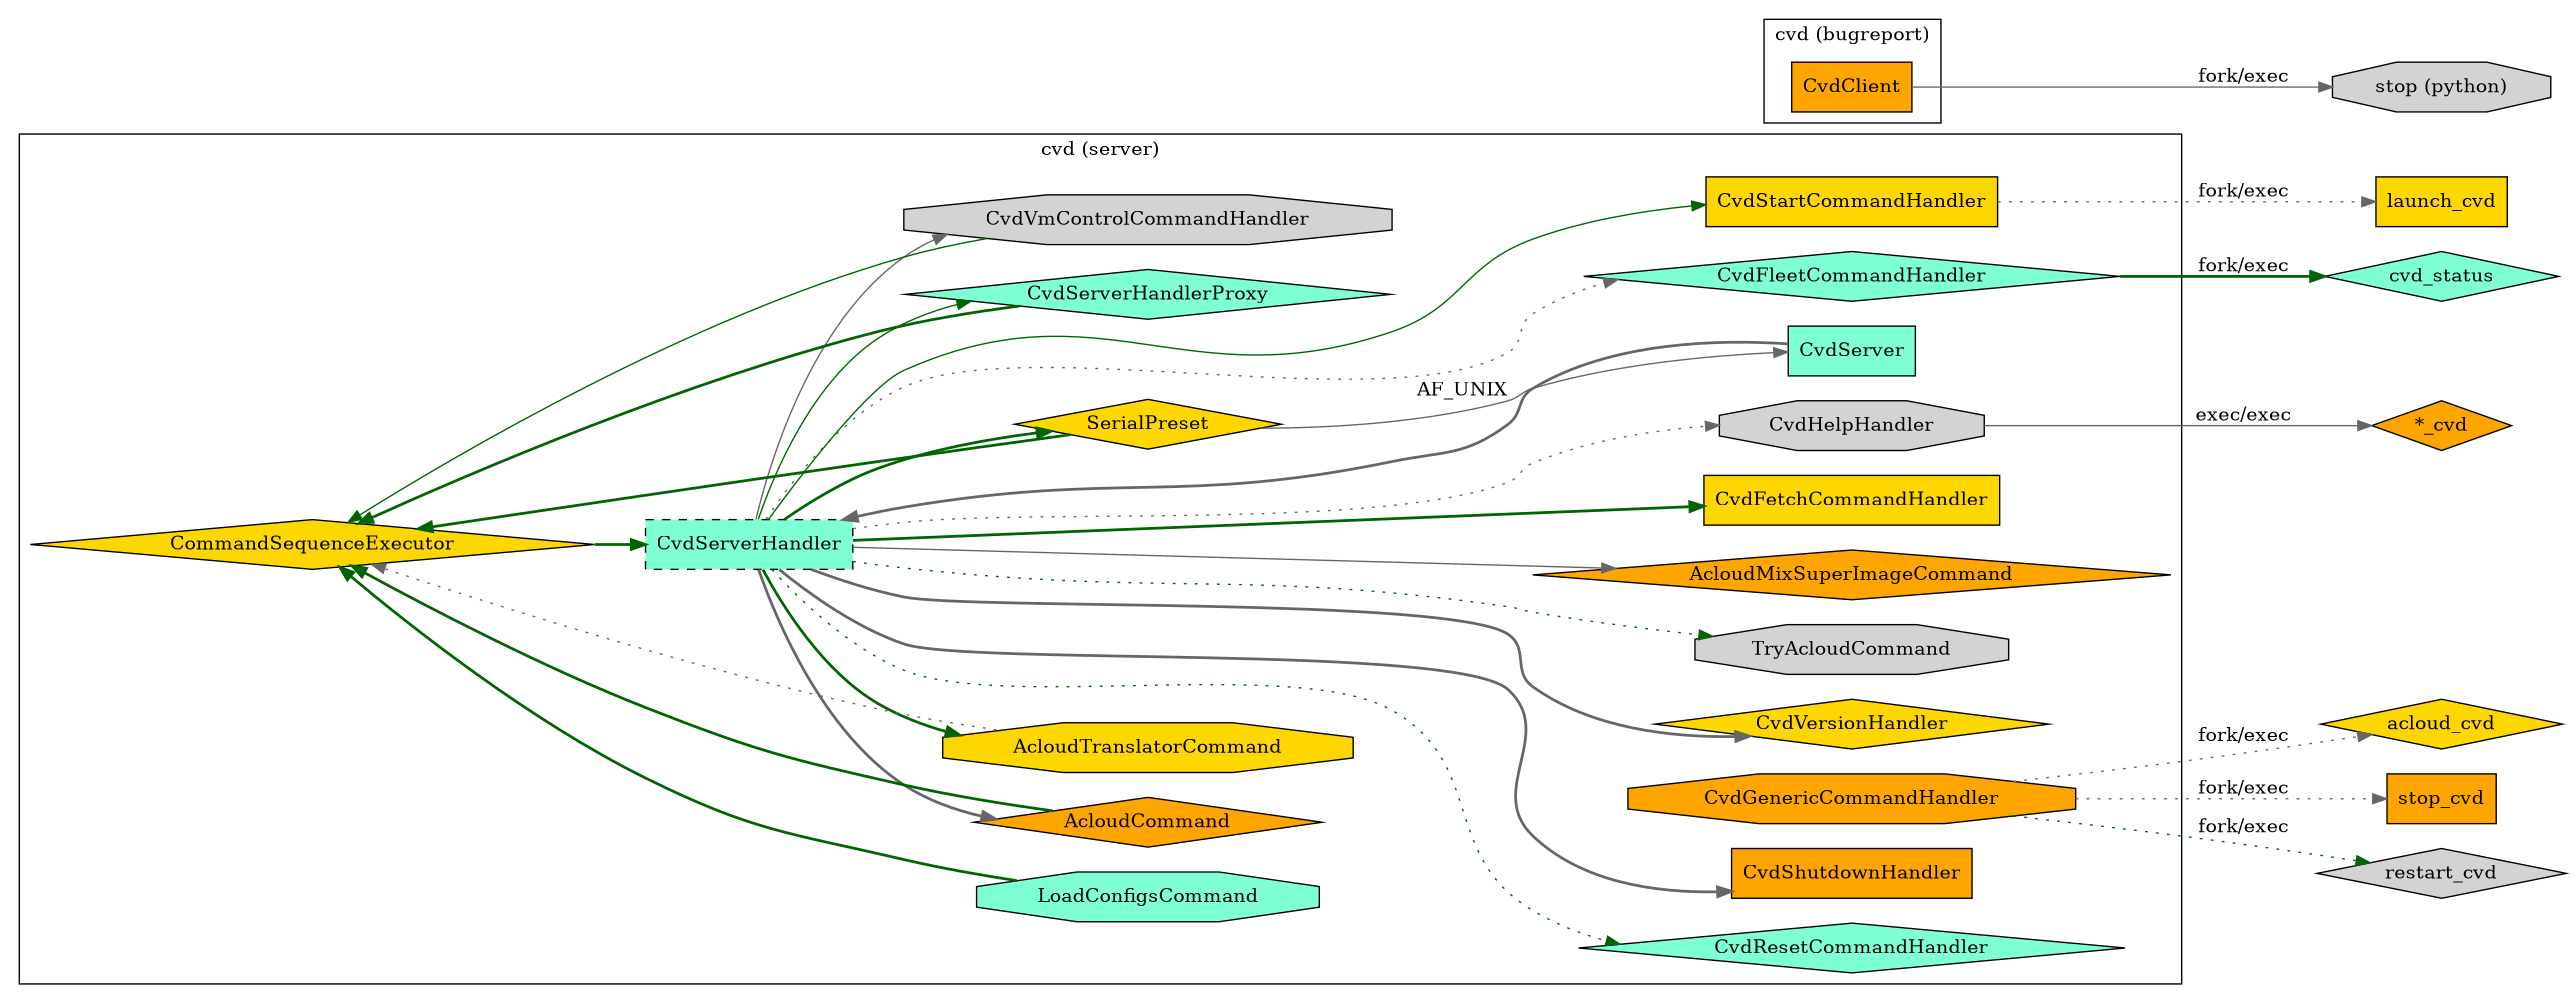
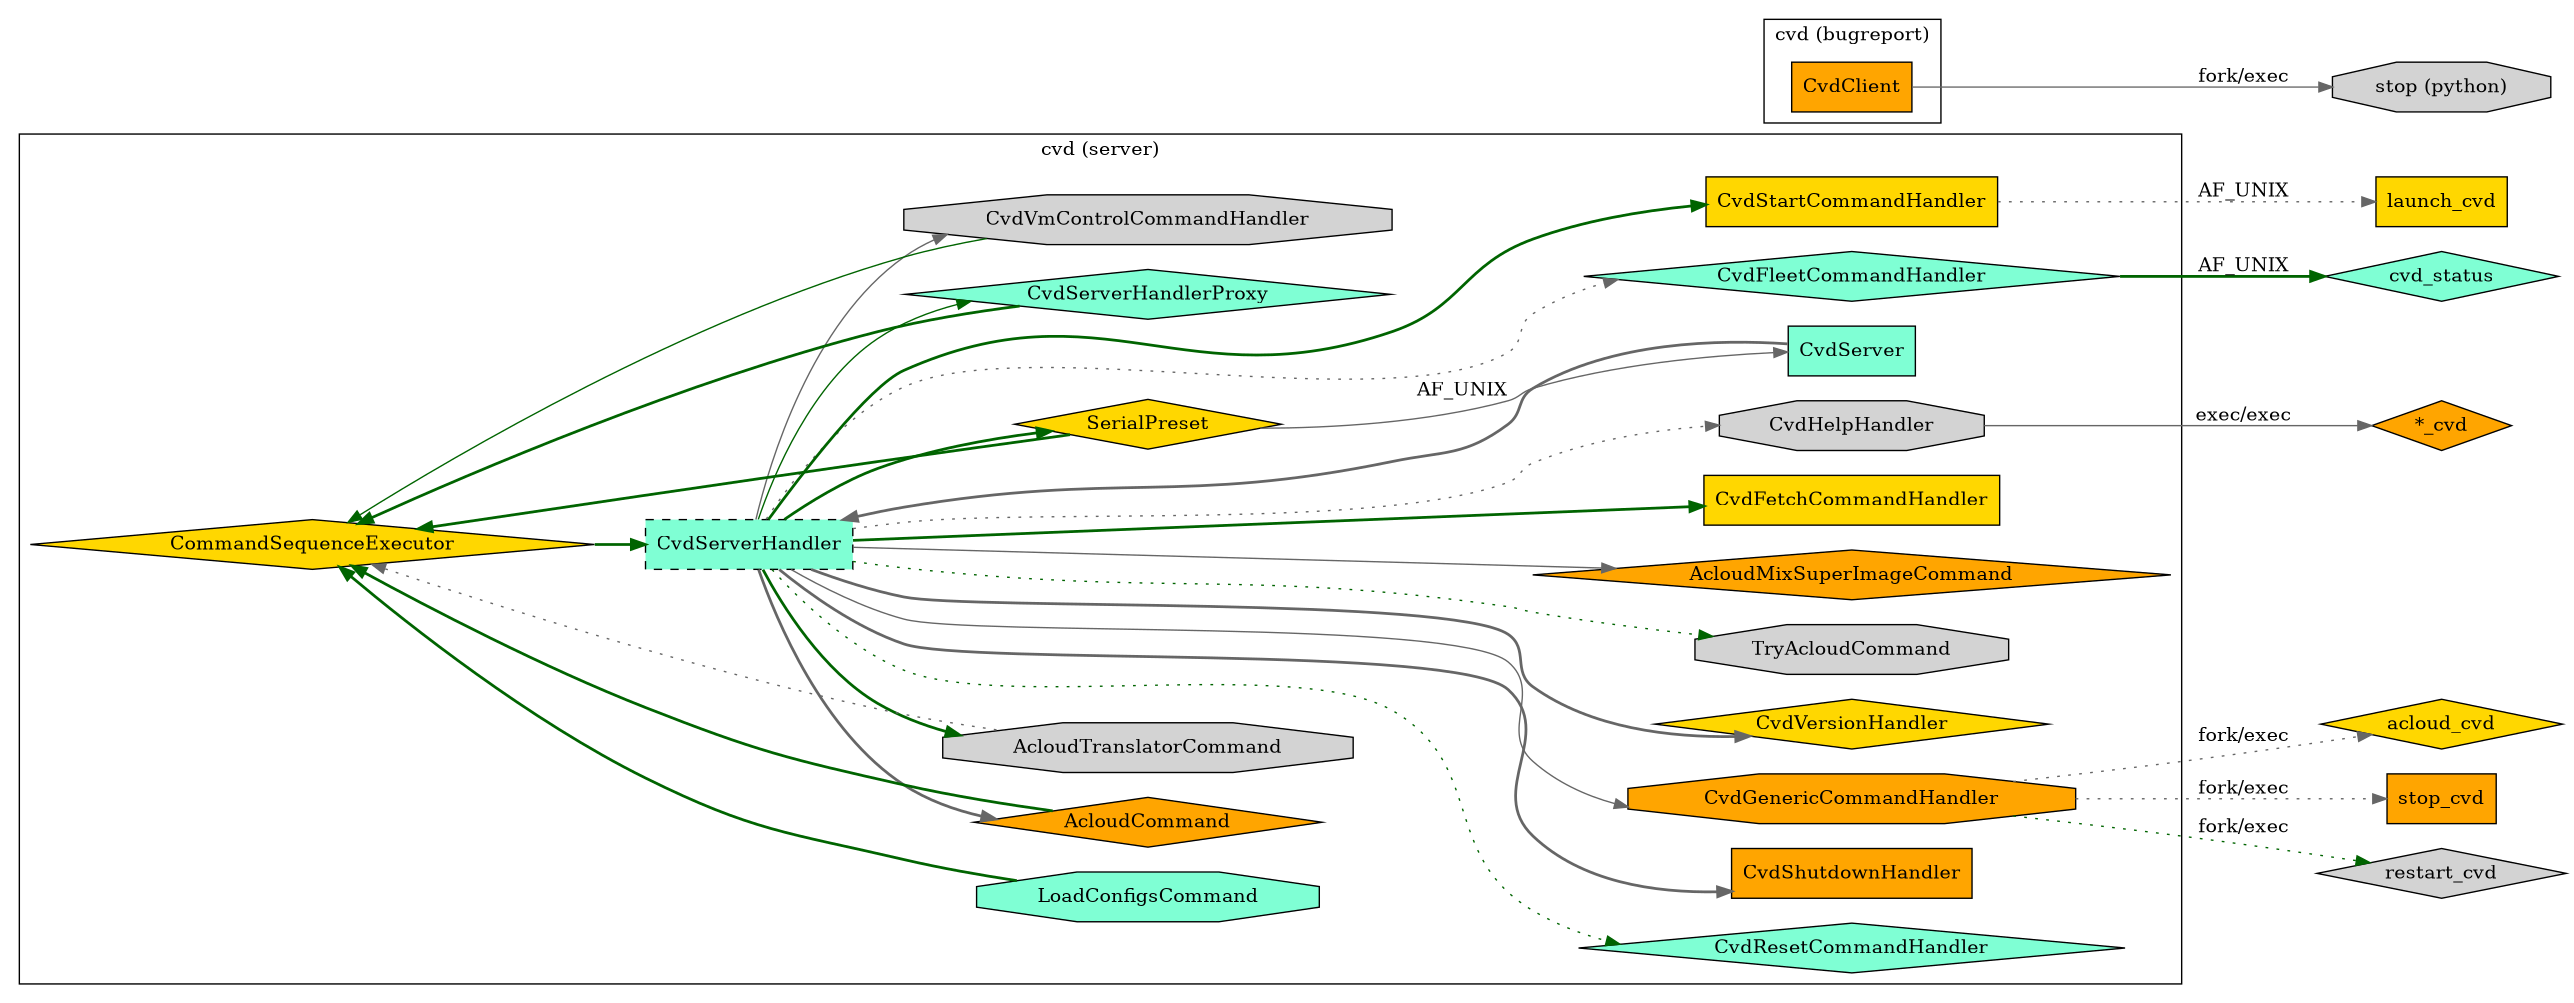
edge "CvdStartCommandHandler" -> "launch_cvd": label "fork/exec" -> "AF_UNIX"
edge "CvdFleetCommandHandler" -> "cvd_status": label "fork/exec" -> "AF_UNIX"
edge "CvdServerHandler" -> "CvdStartCommandHandler": style solid -> bold
edge "CvdServerHandler" -> "CvdGenericCommandHandler": added
node "AcloudTranslatorCommand": fillcolor gold -> lightgrey
